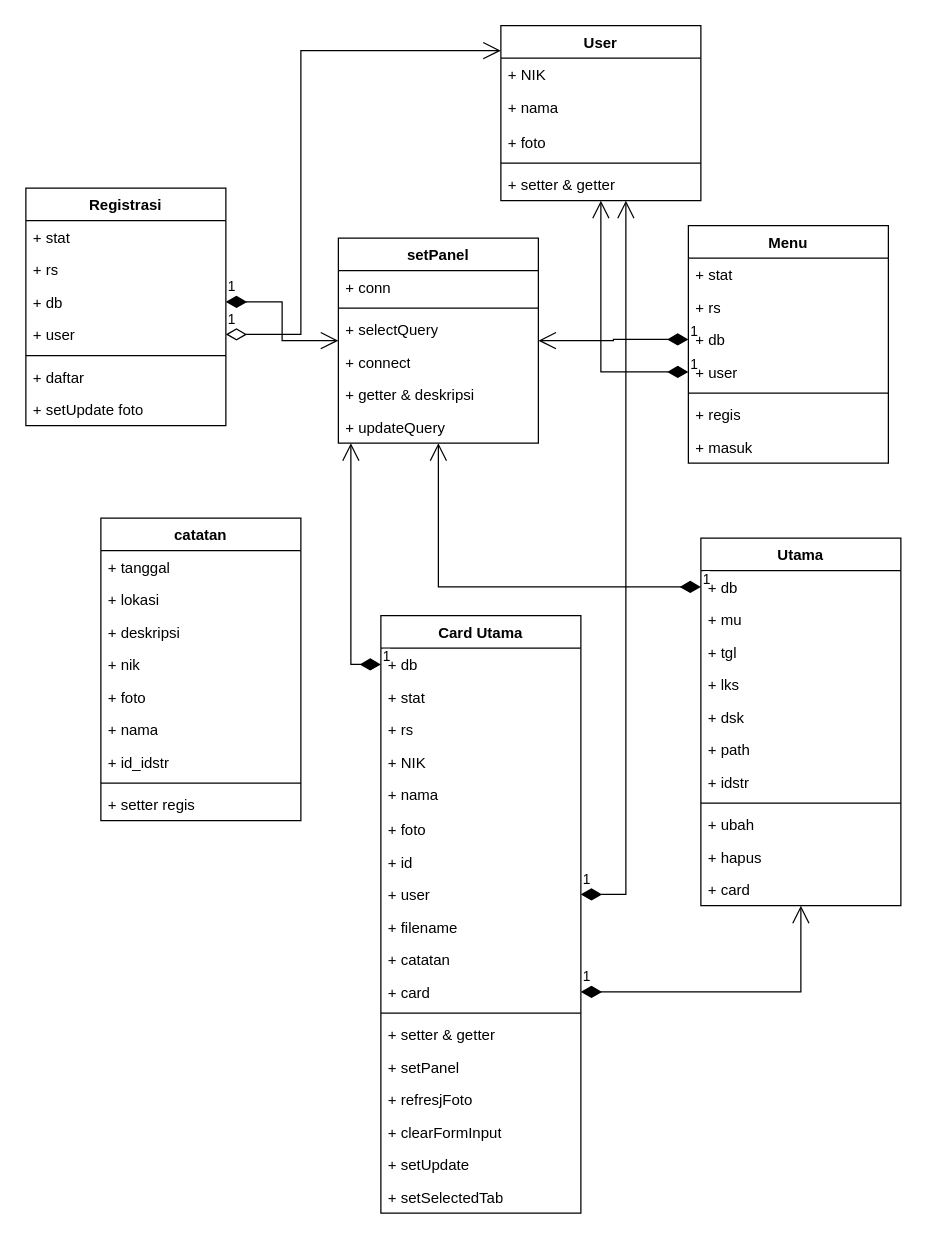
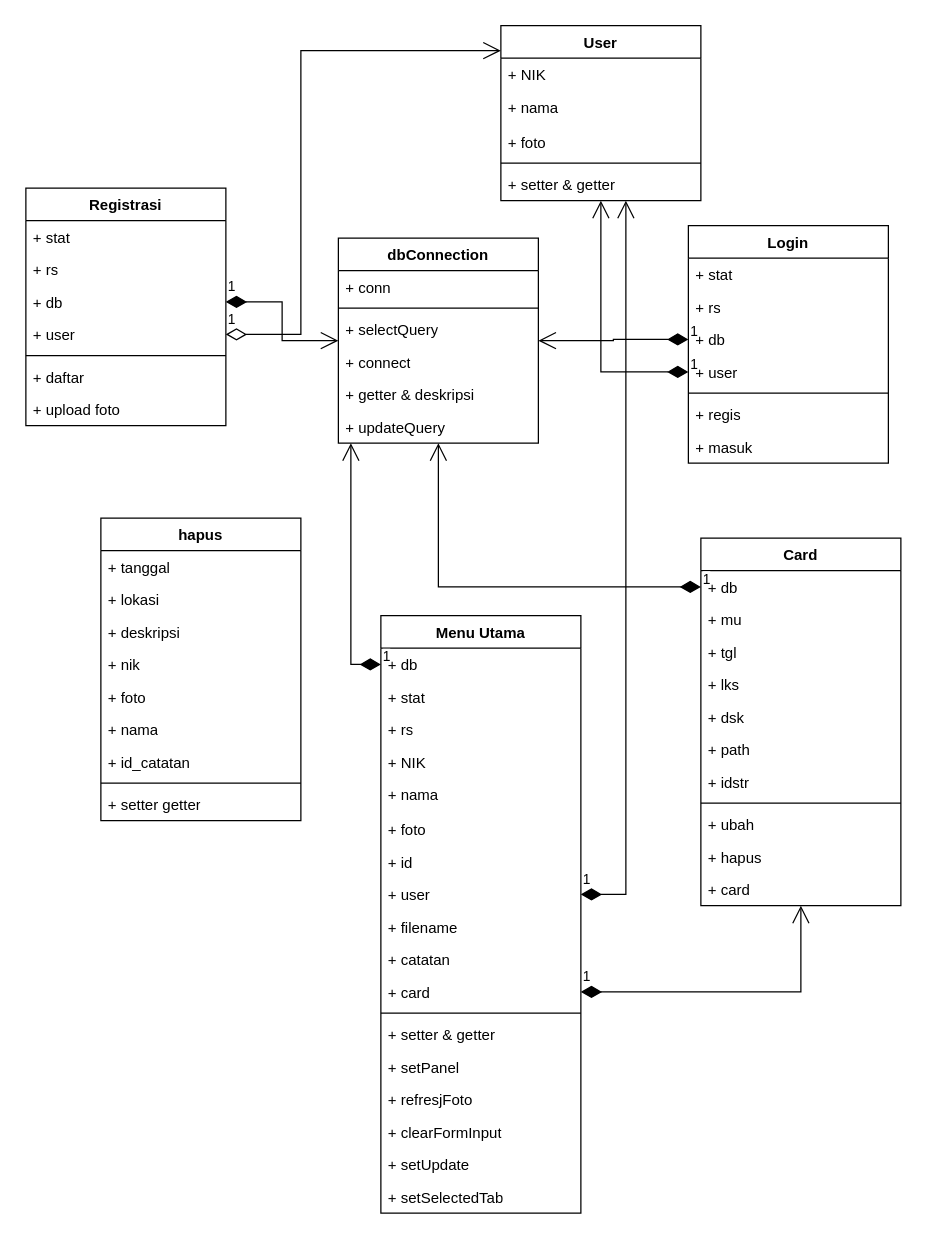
node "Menu": label "Menu" -> "Login"
node "setPanel": label "setPanel" -> "dbConnection"
node "+ setUpdate foto": label "+ setUpdate foto" -> "+ upload foto"
node "catatan": label "catatan" -> "hapus"
node "Utama": label "Utama" -> "Card"
node "Card Utama": label "Card Utama" -> "Menu Utama"
node "+ id_idstr": label "+ id_idstr" -> "+ id_catatan"
node "+ setter regis": label "+ setter regis" -> "+ setter getter"
